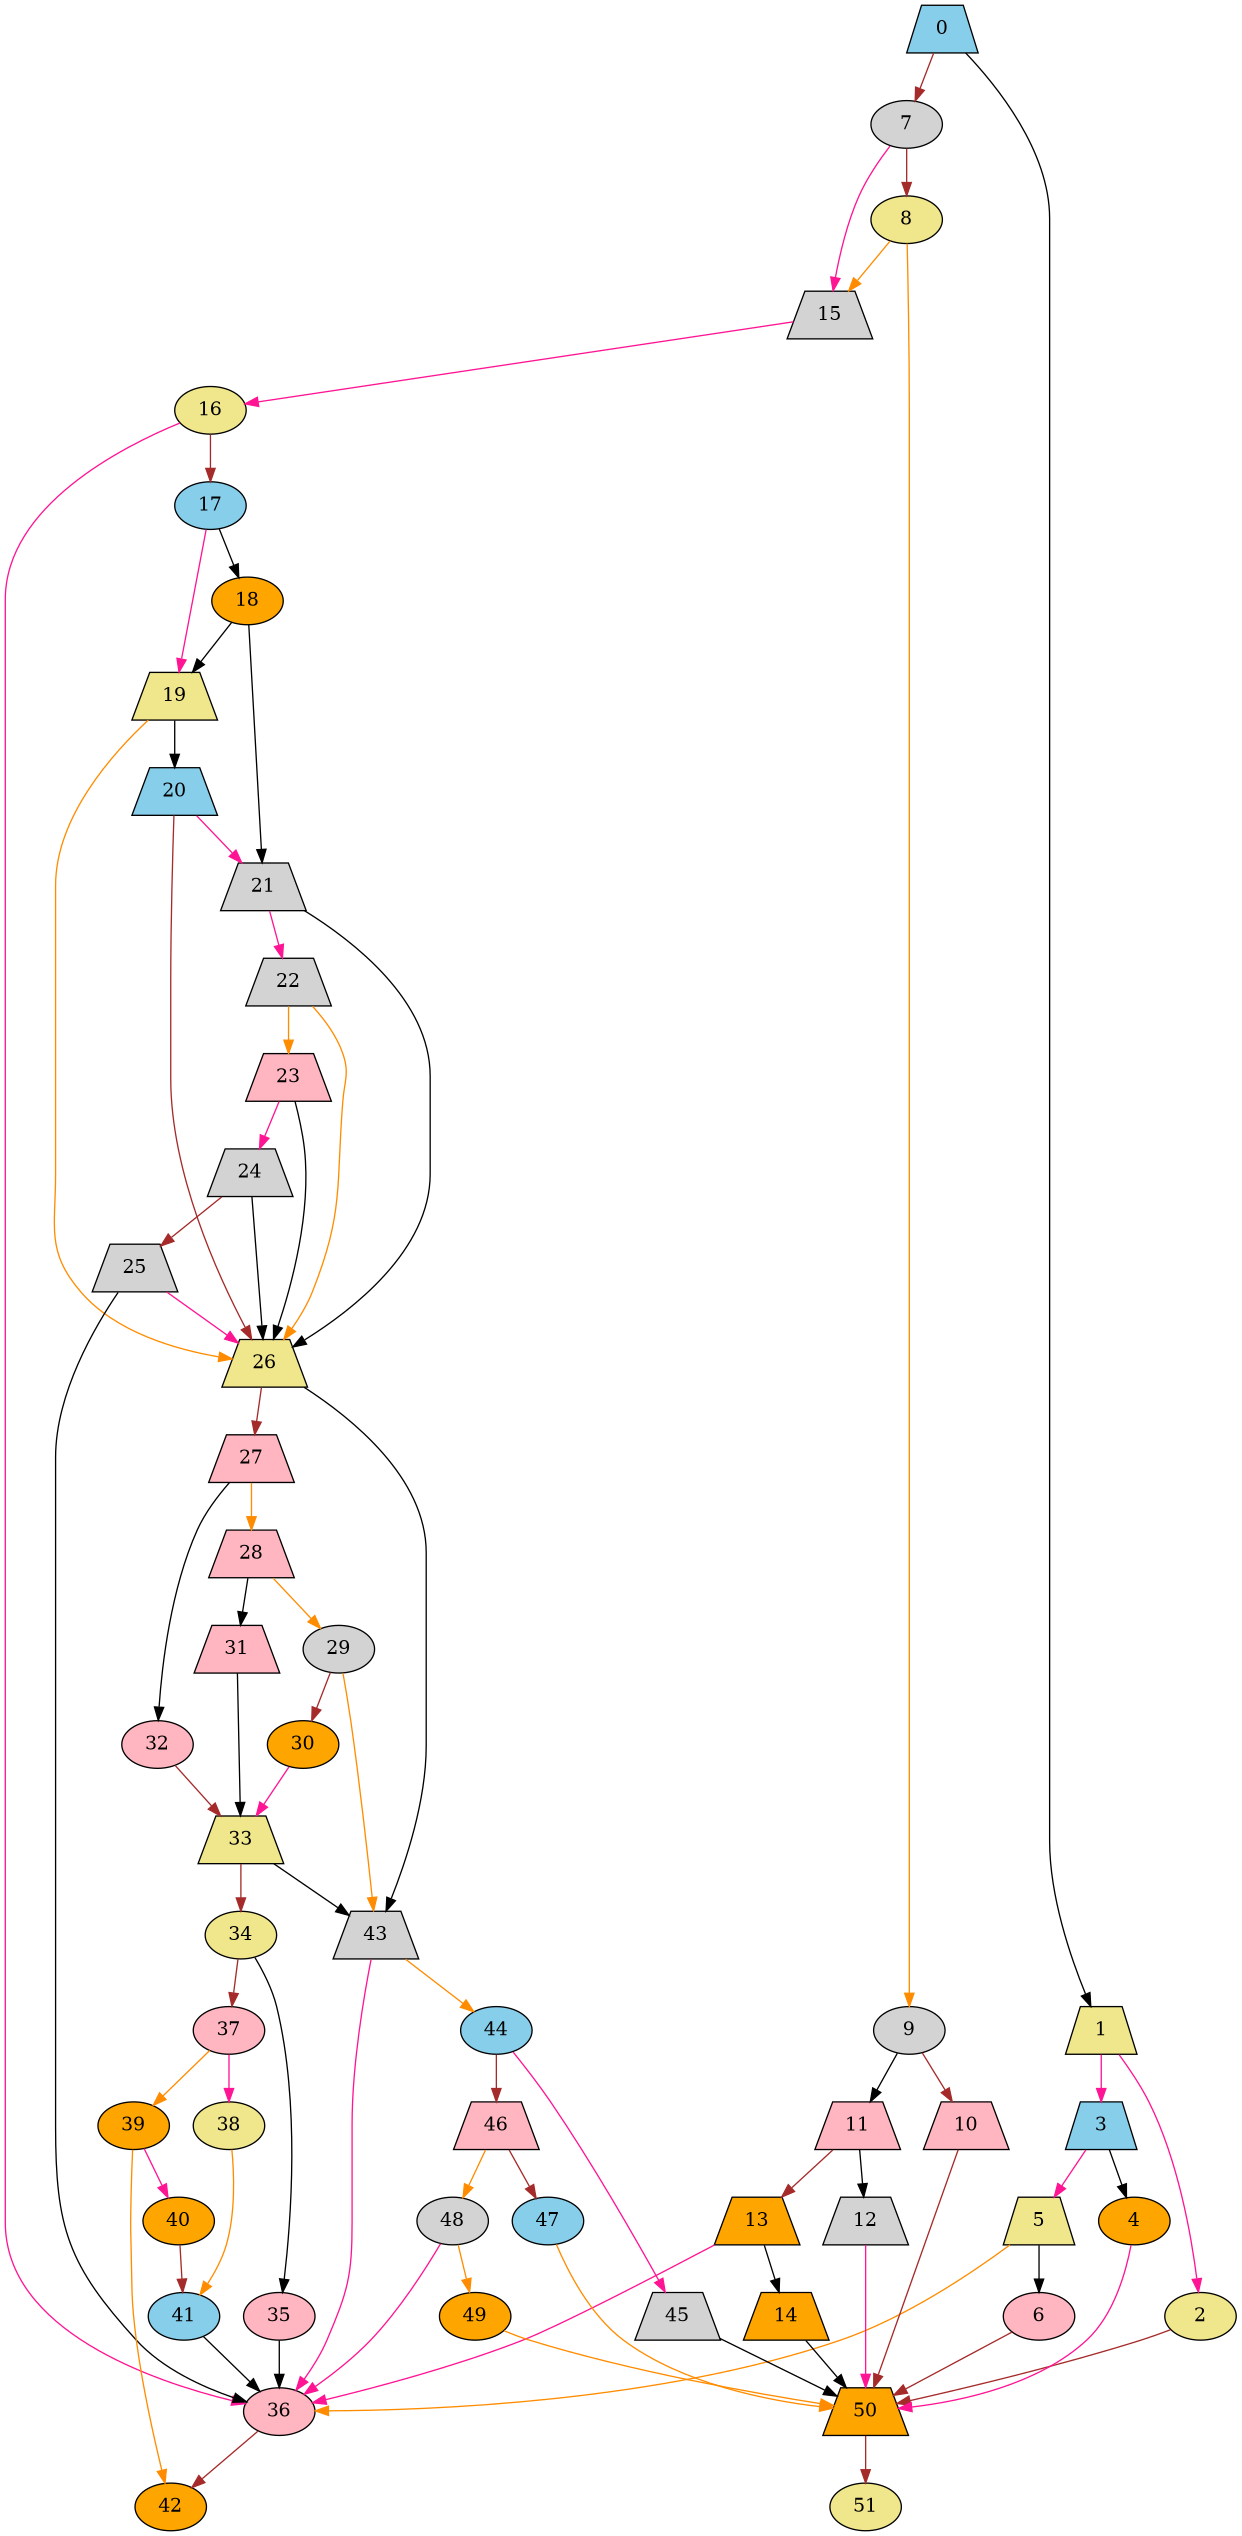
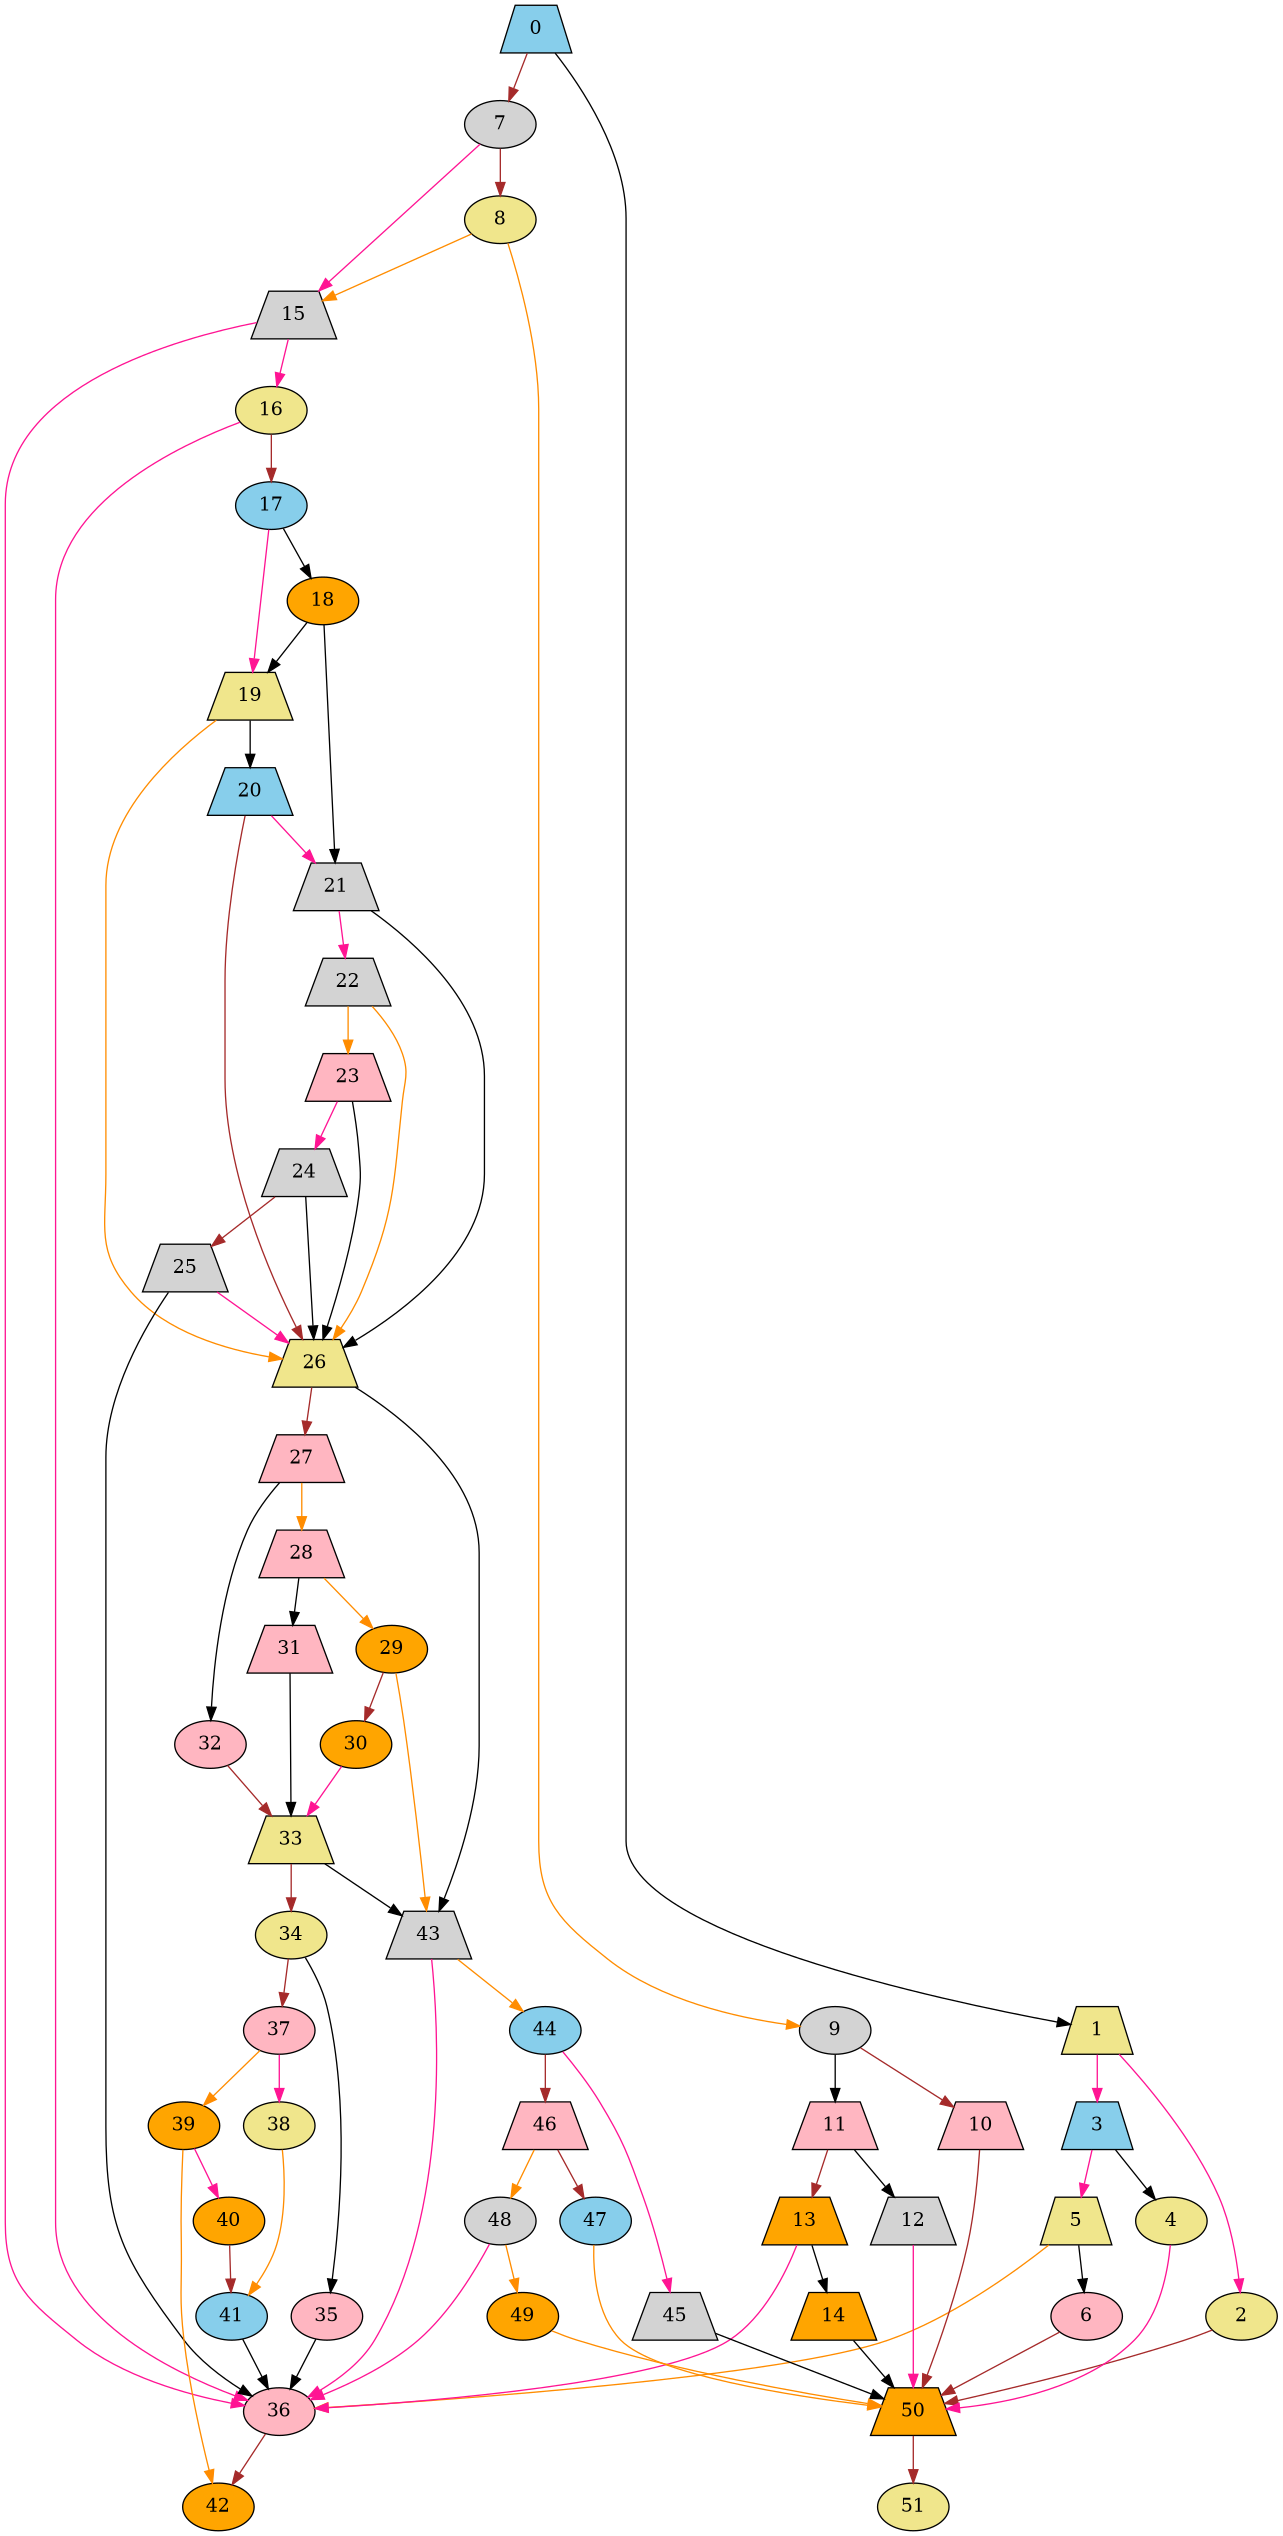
edge "15" -> "36": added
node "29": fillcolor lightgrey -> orange
node "4": fillcolor orange -> khaki
